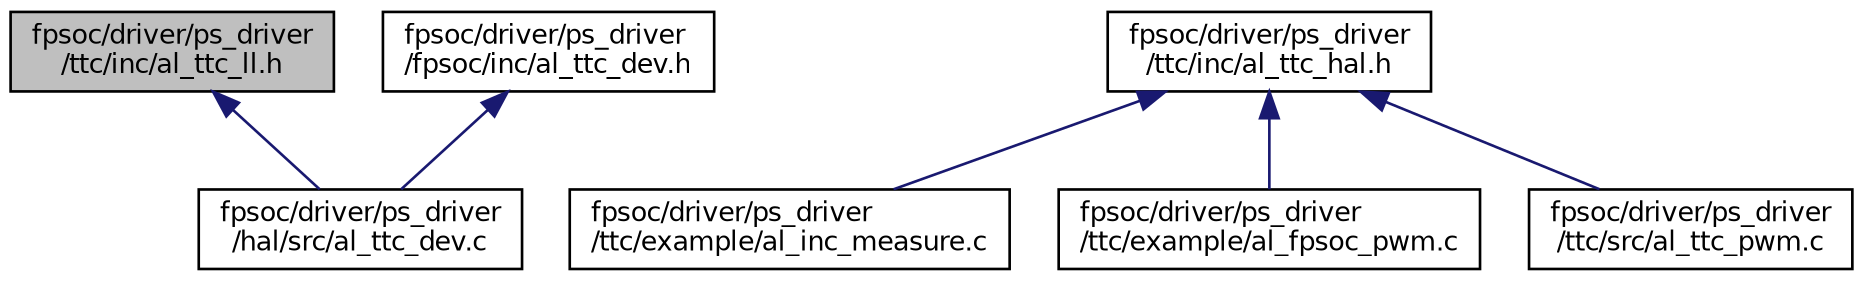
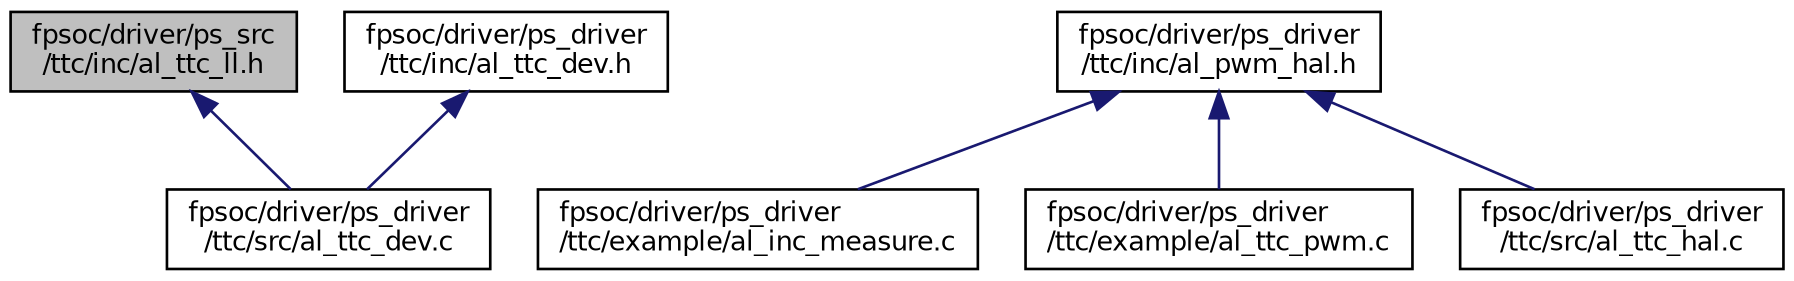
node "fpsoc/driver/ps_driver /ttc/inc/al_ttc_ll.h": label "fpsoc/driver/ps_driver /ttc/inc/al_ttc_ll.h" -> "fpsoc/driver/ps_src /ttc/inc/al_ttc_ll.h"
node "fpsoc/driver/ps_driver /fpsoc/inc/al_ttc_dev.h": label "fpsoc/driver/ps_driver /fpsoc/inc/al_ttc_dev.h" -> "fpsoc/driver/ps_driver /ttc/inc/al_ttc_dev.h"
node "fpsoc/driver/ps_driver /ttc/inc/al_ttc_hal.h": label "fpsoc/driver/ps_driver /ttc/inc/al_ttc_hal.h" -> "fpsoc/driver/ps_driver /ttc/inc/al_pwm_hal.h"
node "fpsoc/driver/ps_driver /hal/src/al_ttc_dev.c": label "fpsoc/driver/ps_driver /hal/src/al_ttc_dev.c" -> "fpsoc/driver/ps_driver /ttc/src/al_ttc_dev.c"
node "fpsoc/driver/ps_driver /ttc/example/al_fpsoc_pwm.c": label "fpsoc/driver/ps_driver /ttc/example/al_fpsoc_pwm.c" -> "fpsoc/driver/ps_driver /ttc/example/al_ttc_pwm.c"
node "fpsoc/driver/ps_driver /ttc/src/al_ttc_pwm.c": label "fpsoc/driver/ps_driver /ttc/src/al_ttc_pwm.c" -> "fpsoc/driver/ps_driver /ttc/src/al_ttc_hal.c"
